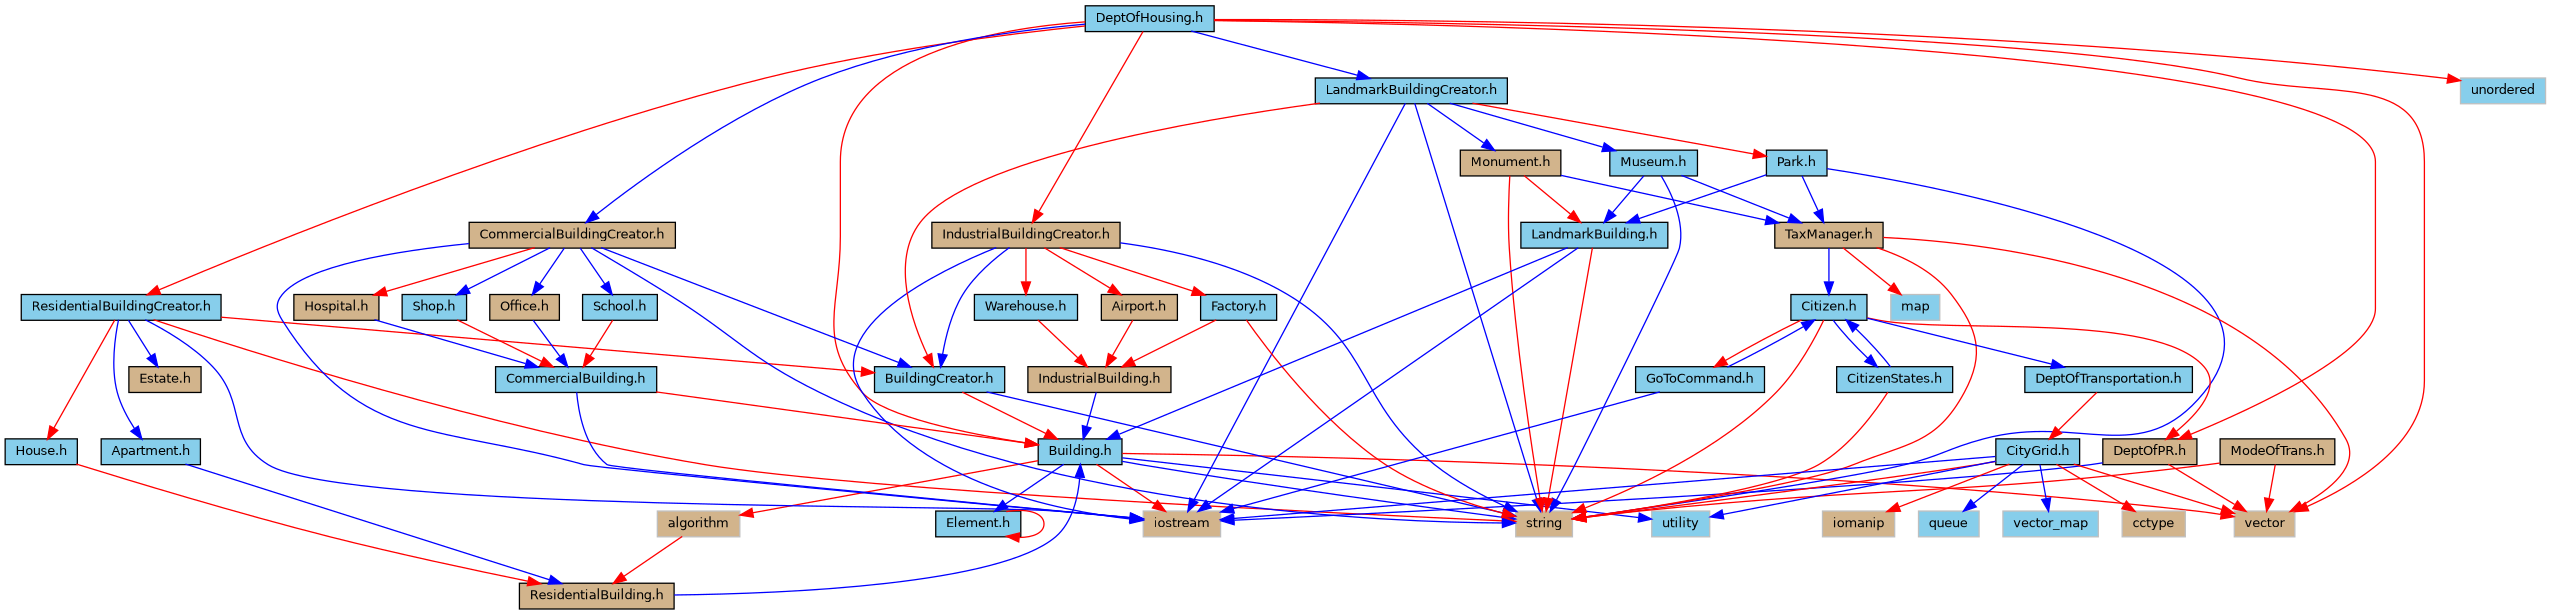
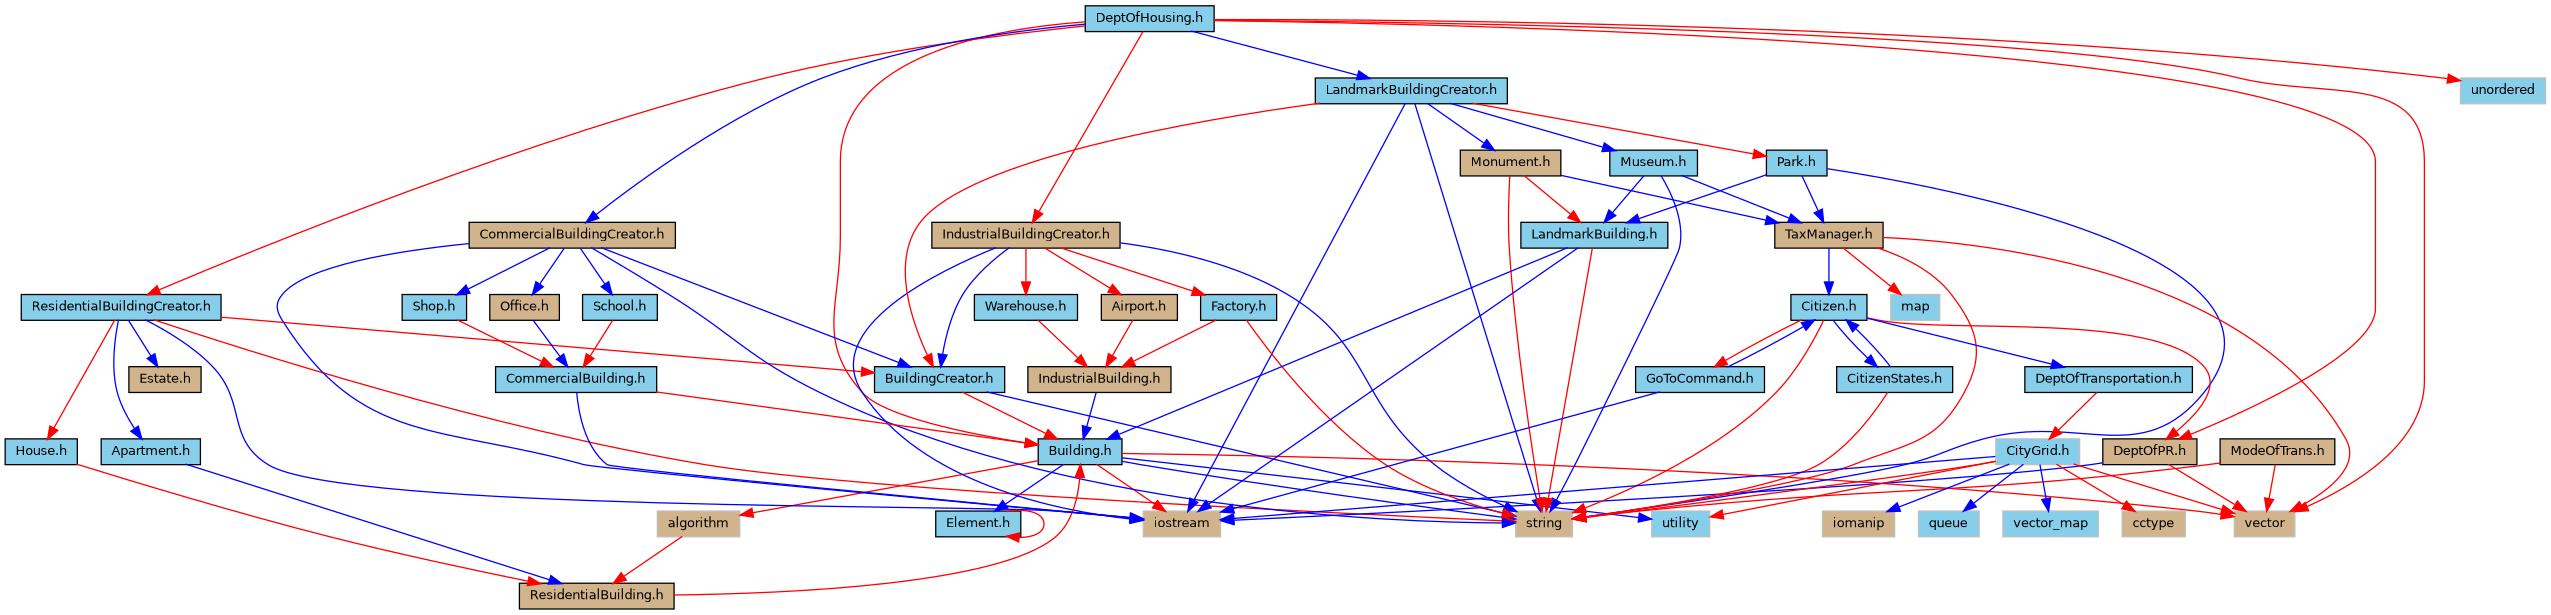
node "Hospital.h": removed
node "CityGrid.h": color black -> grey75
edge "CityGrid.h" -> "iomanip": color red -> blue
edge "CityGrid.h" -> "utility": color blue -> red
edge "ResidentialBuilding.h" -> "Building.h": color blue -> red
